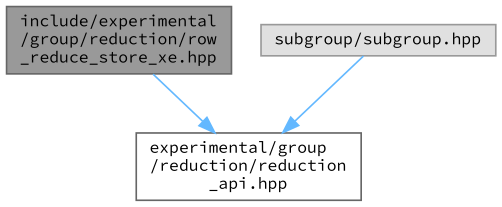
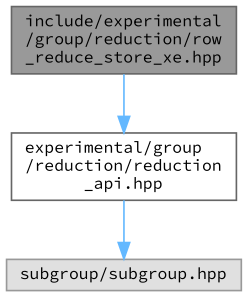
edge "subgroup/subgroup.hpp" -> "experimental/group /reduction/reduction _api.hpp": reversed
